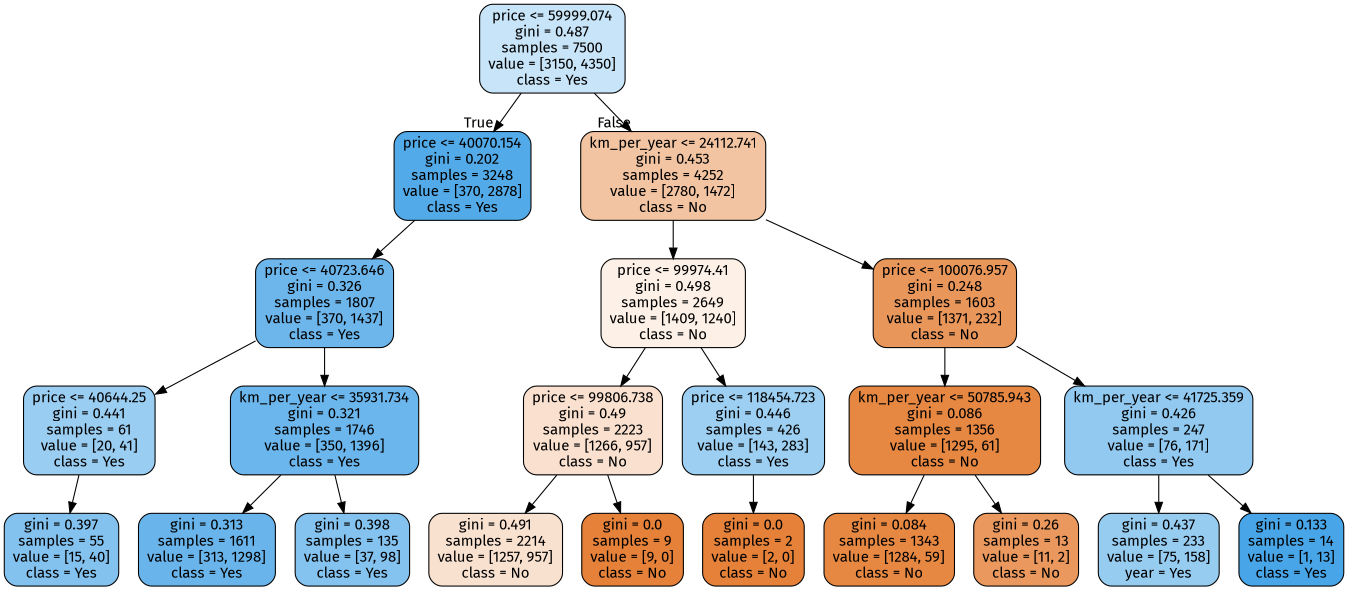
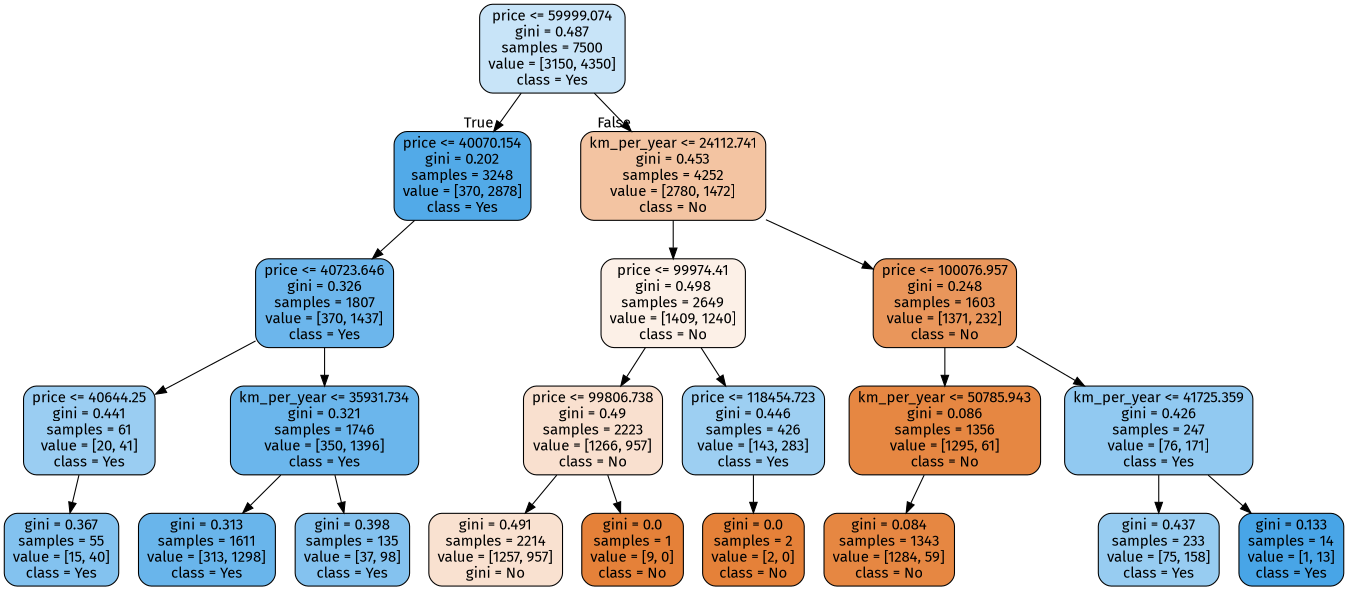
node "gini = 0.397 samples = 55 value = [15, 40] class = Yes": label "gini = 0.397 samples = 55 value = [15, 40] class = Yes" -> "gini = 0.367 samples = 55 value = [15, 40] class = Yes"
node "gini = 0.491 samples = 2214 value = [1257, 957] class = No": label "gini = 0.491 samples = 2214 value = [1257, 957] class = No" -> "gini = 0.491 samples = 2214 value = [1257, 957] gini = No"
node "gini = 0.0 samples = 9 value = [9, 0] class = No": label "gini = 0.0 samples = 9 value = [9, 0] class = No" -> "gini = 0.0 samples = 1 value = [9, 0] class = No"
node "gini = 0.26 samples = 13 value = [11, 2] class = No": removed
node "gini = 0.437 samples = 233 value = [75, 158] year = Yes": label "gini = 0.437 samples = 233 value = [75, 158] year = Yes" -> "gini = 0.437 samples = 233 value = [75, 158] class = Yes"
